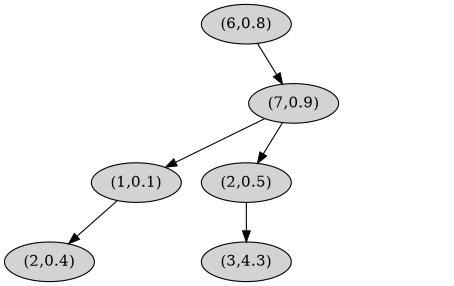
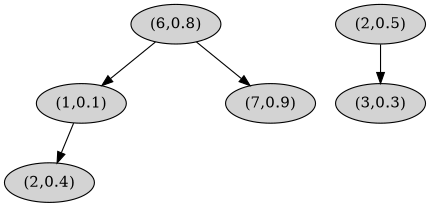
edge "(7,0.9)" -> "(2,0.5)": removed
edge "(7,0.9)" -> "(1,0.1)": now "(6,0.8)" -> "(1,0.1)"
node "(3,4.3)": label "(3,4.3)" -> "(3,0.3)"
